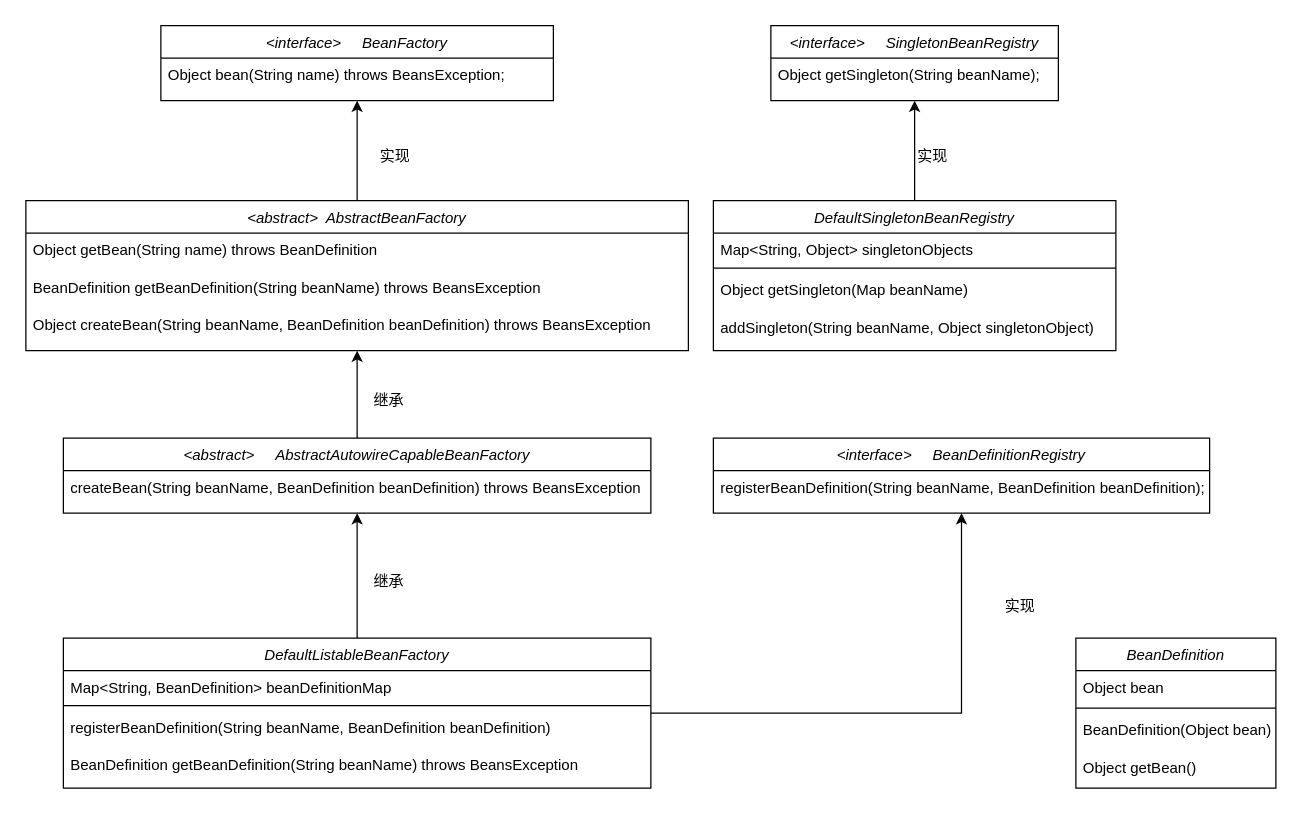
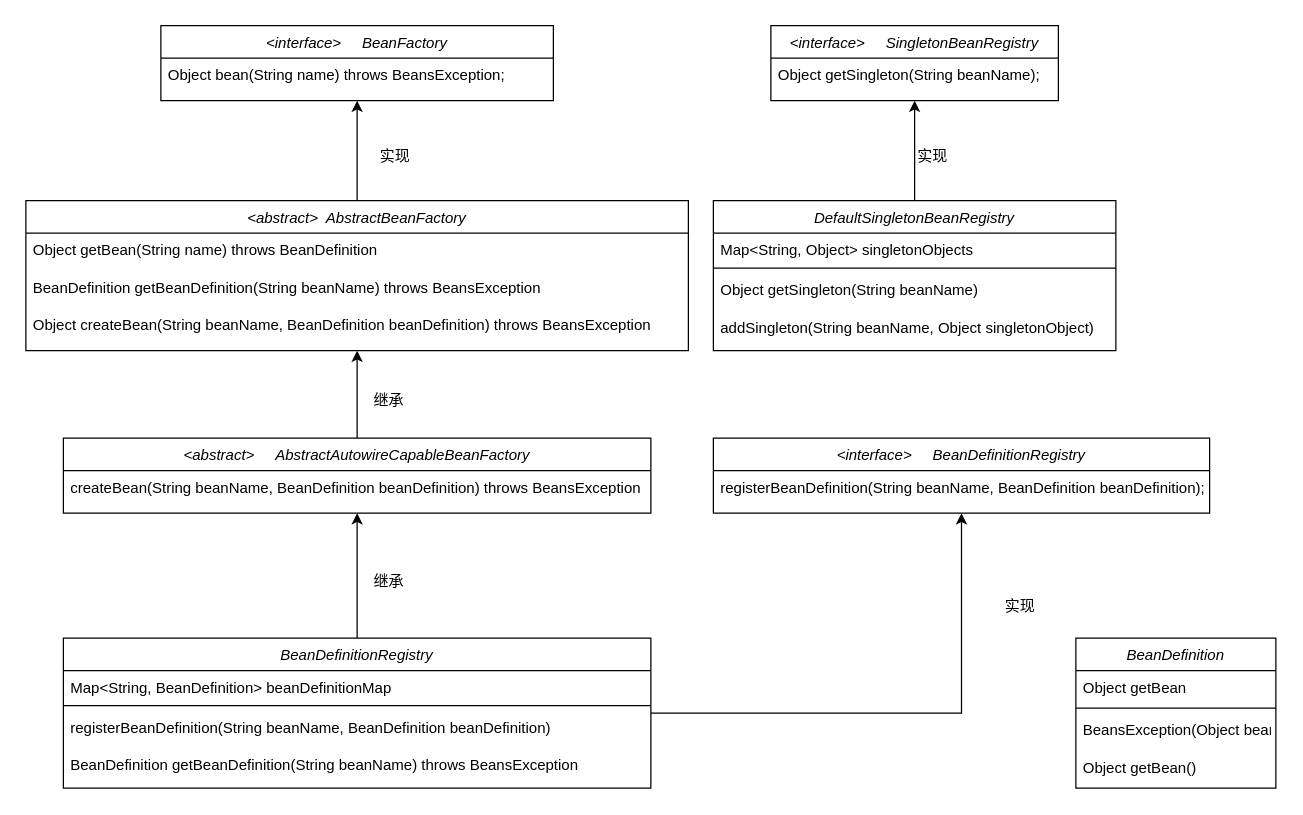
node "Object getSingleton(Map beanName)": label "Object getSingleton(Map beanName)" -> "Object getSingleton(String beanName)"
node "DefaultListableBeanFactory": label "DefaultListableBeanFactory" -> "BeanDefinitionRegistry"
node "Object bean": label "Object bean" -> "Object getBean"
node "BeanDefinition(Object bean)": label "BeanDefinition(Object bean)" -> "BeansException(Object bean)"
